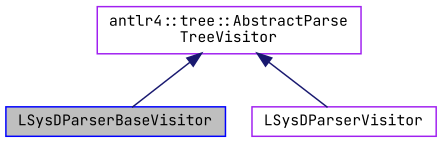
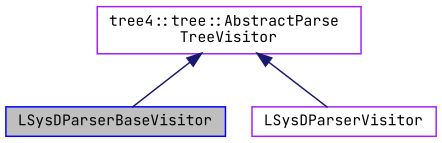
node "antlr4::tree::AbstractParse TreeVisitor": label "antlr4::tree::AbstractParse TreeVisitor" -> "tree4::tree::AbstractParse TreeVisitor"
